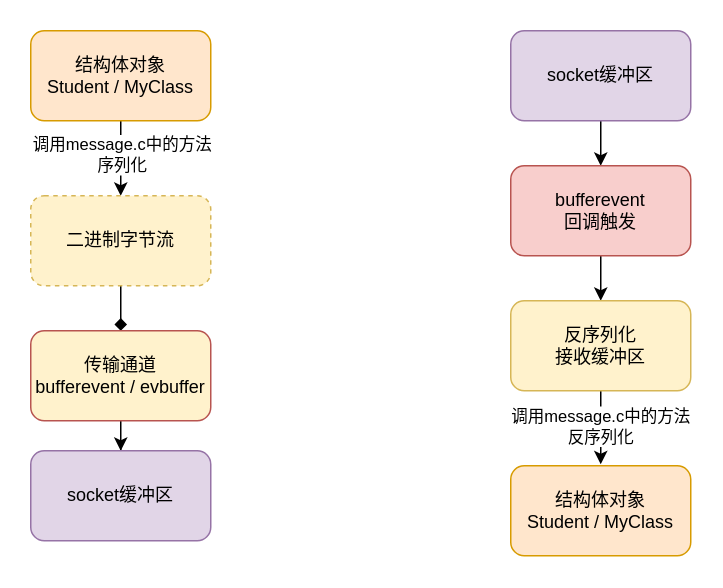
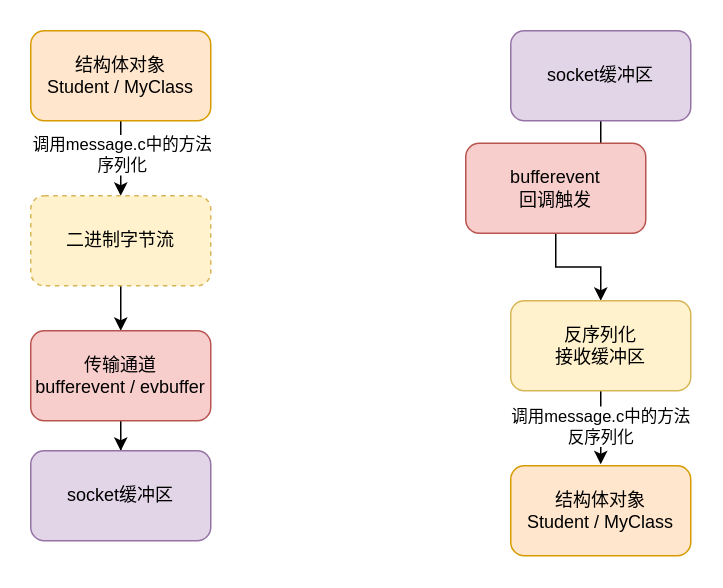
node "bufferevent 回调触发": moved (601, 211) -> (556, 188)
edge "二进制字节流" -> "传输通道 bufferevent / evbuffer": arrowhead diamond -> classic
node "传输通道 bufferevent / evbuffer": fillcolor #fff2cc -> #f8cecc
